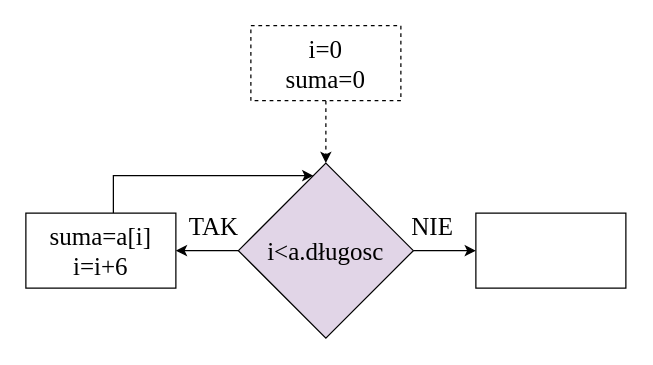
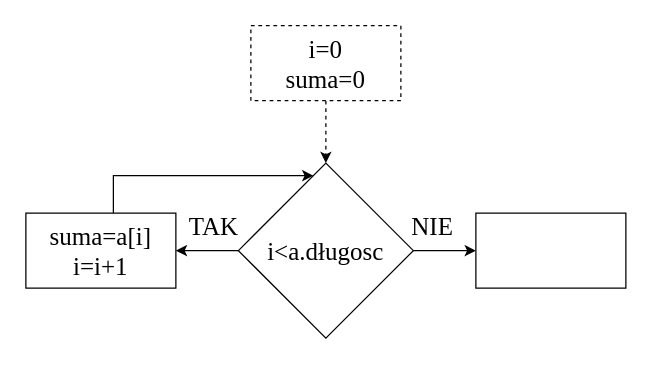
node "suma=a[i] i=i+6": label "suma=a[i] i=i+6" -> "suma=a[i] i=i+1"
node "i<a.długosc": fillcolor #e1d5e7 -> #ffffff
